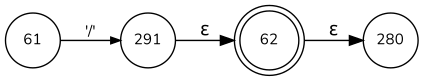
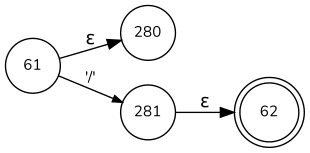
node "291": label "291" -> "281"
edge "62" -> "280": now "61" -> "280"
